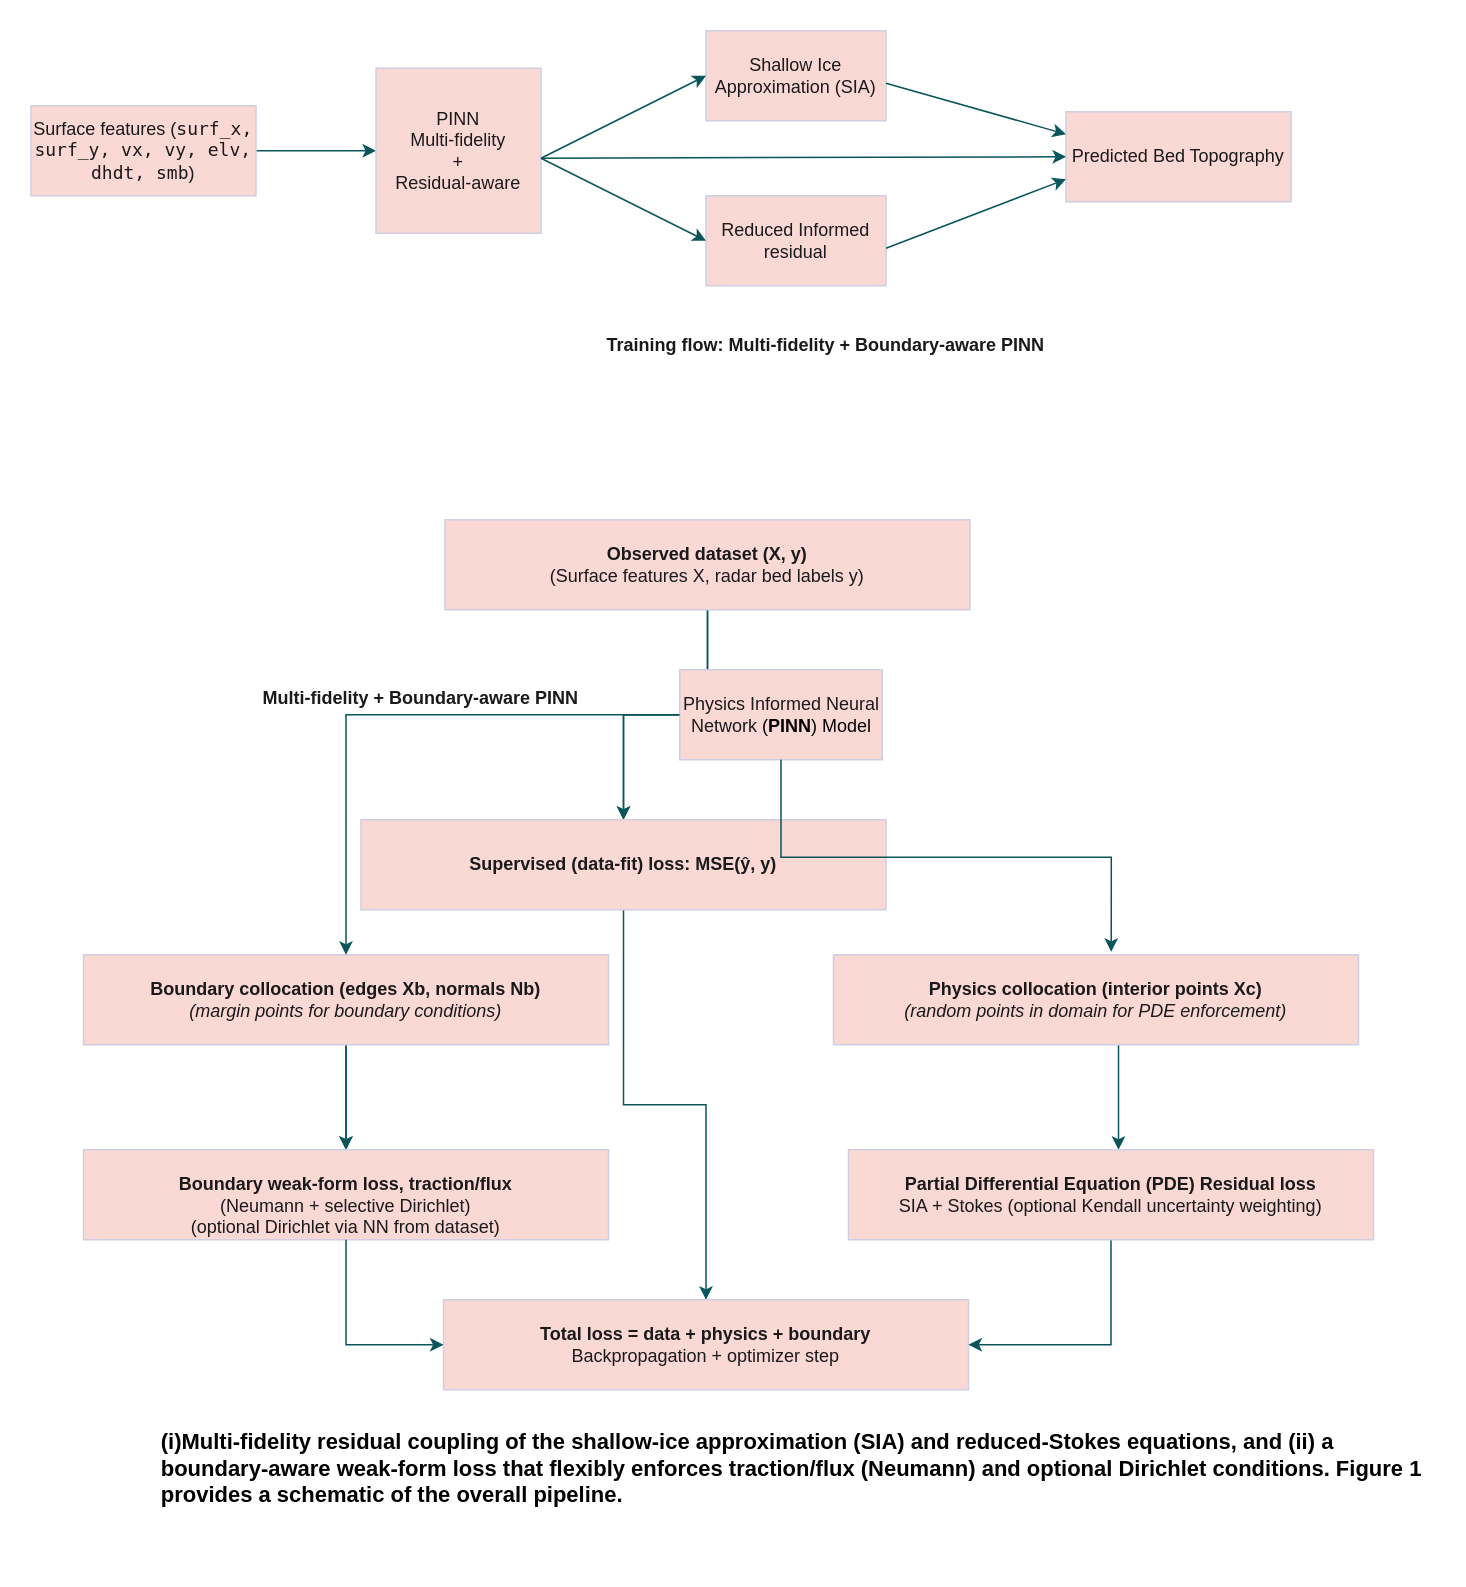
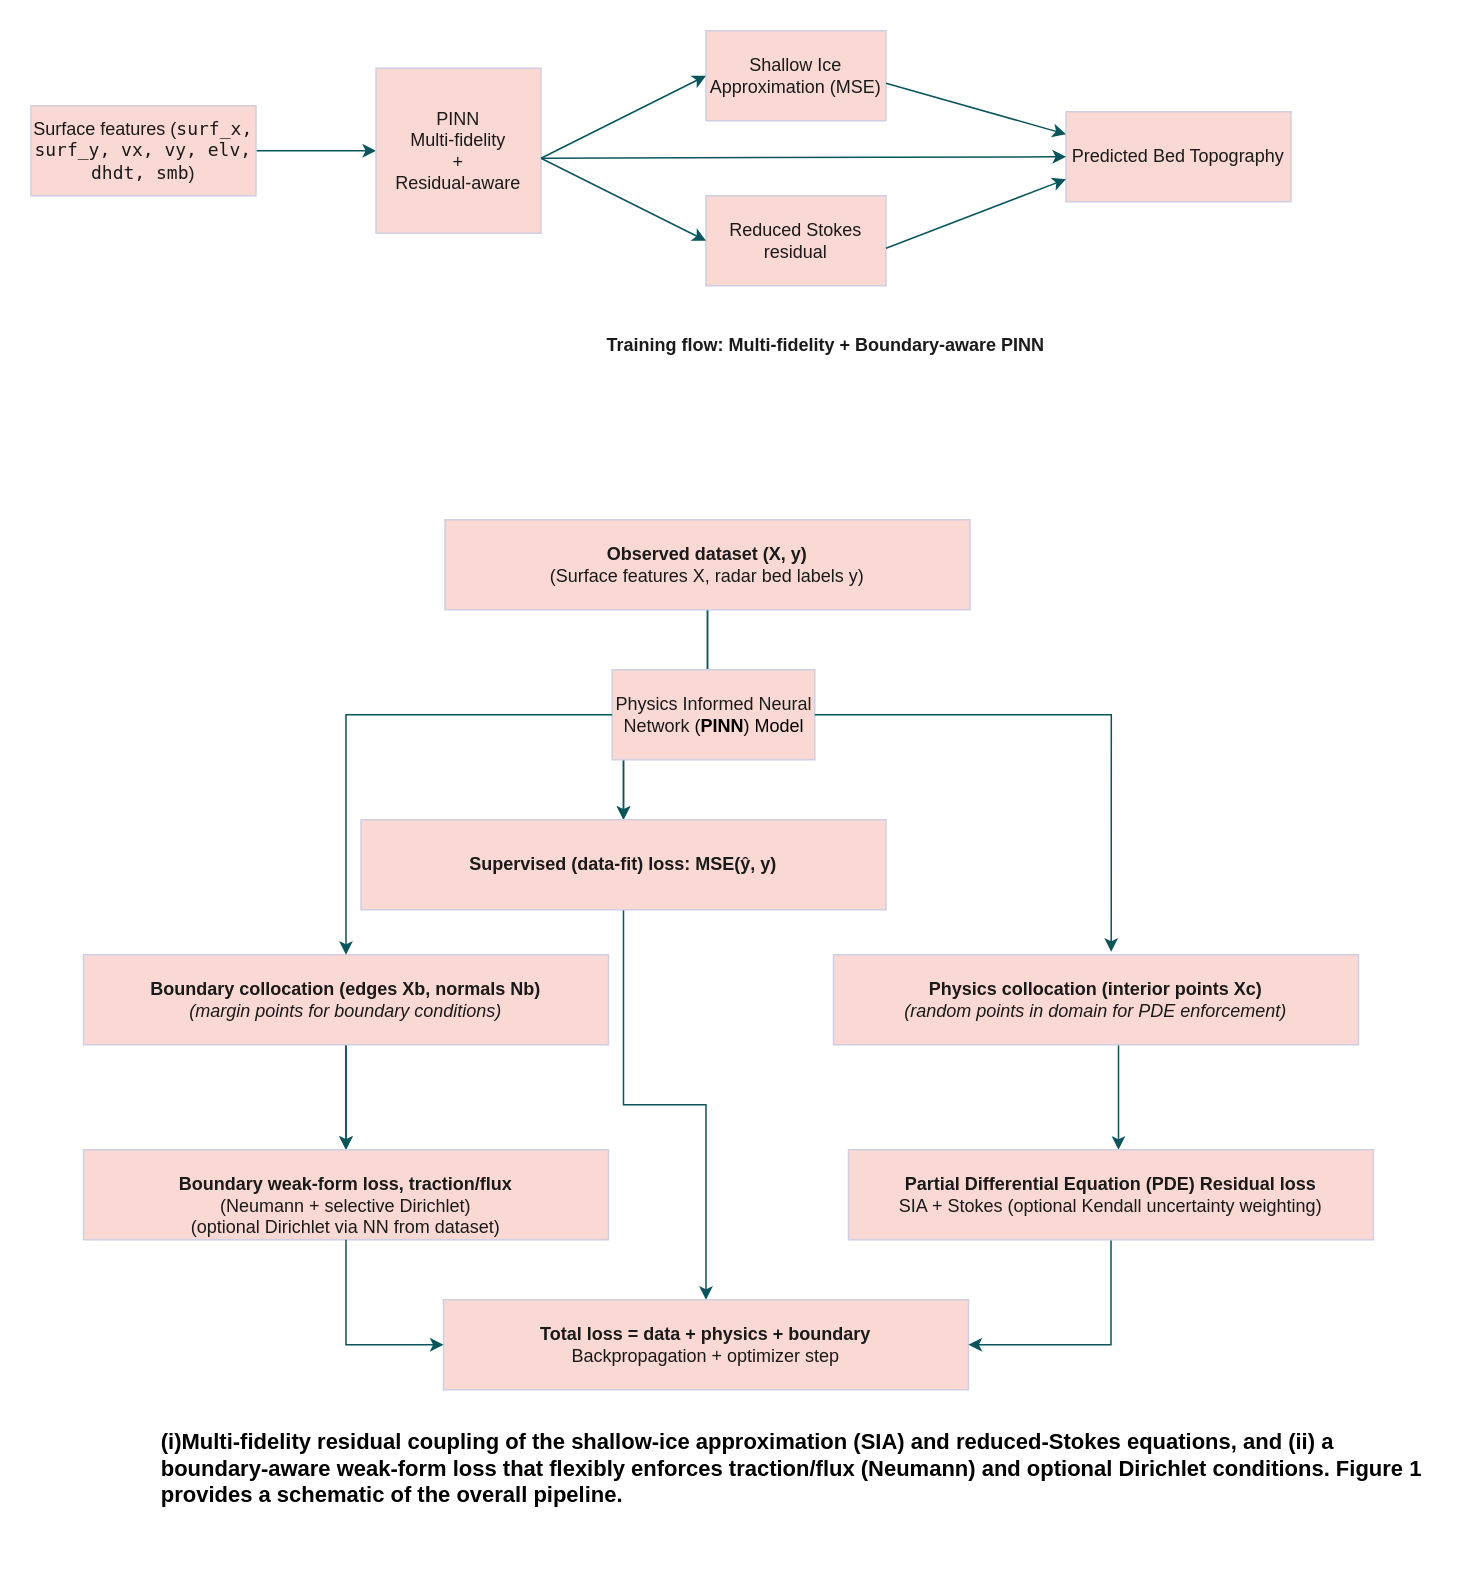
node "Shallow Ice Approximation (SIA)": label "Shallow Ice Approximation (SIA)" -> "Shallow Ice Approximation (MSE)"
node "Reduced Informed residual": label "Reduced Informed residual" -> "Reduced Stokes residual"
node "Multi-fidelity + Boundary-aware PINN": removed
node "Physics Informed Neural Network (PINN) Model": moved (781, 715) -> (713, 715)
